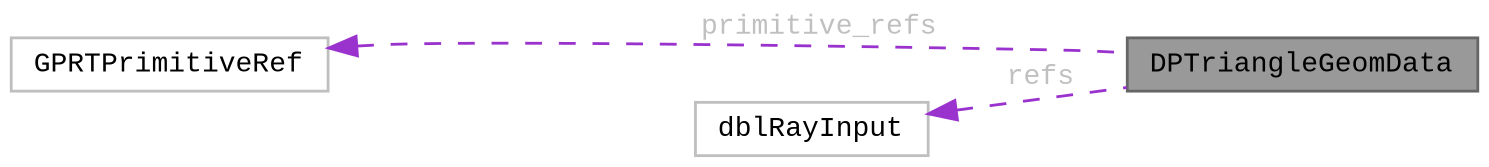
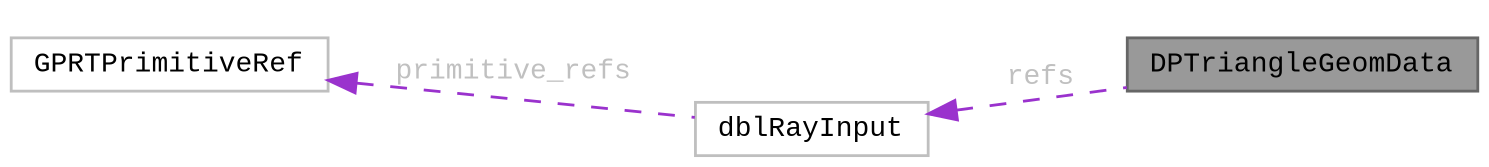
edge "DPTriangleGeomData" -> "GPRTPrimitiveRef": now "dblRayInput" -> "GPRTPrimitiveRef"
